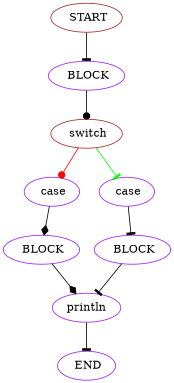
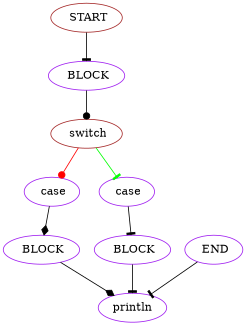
edge "println" -> "END": reversed
